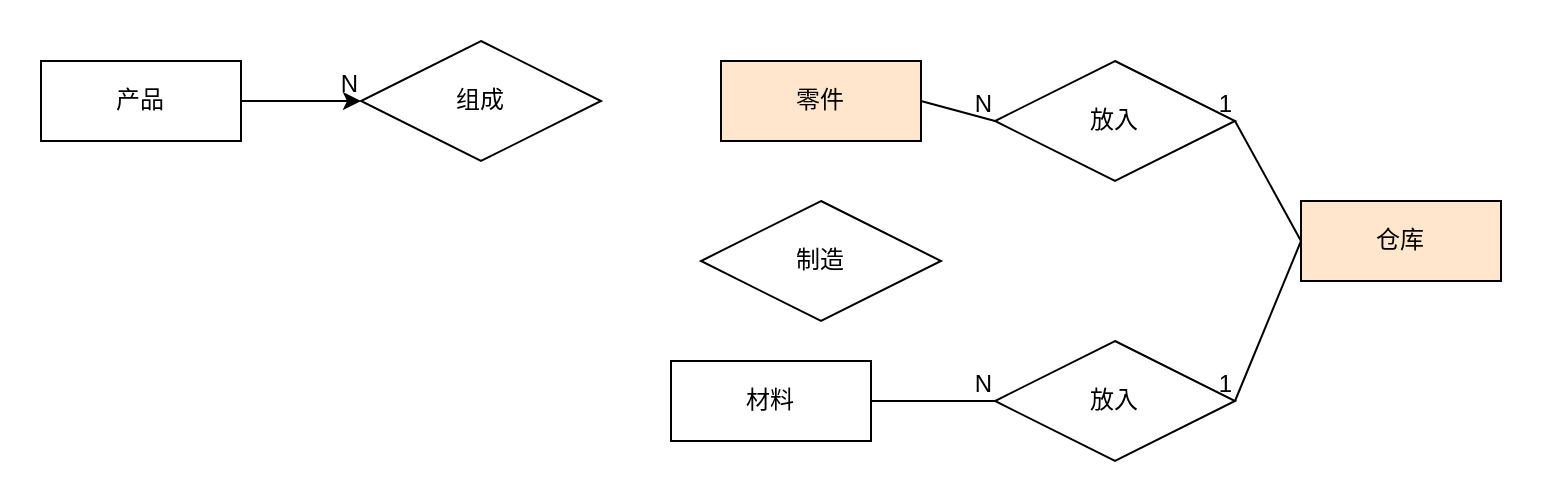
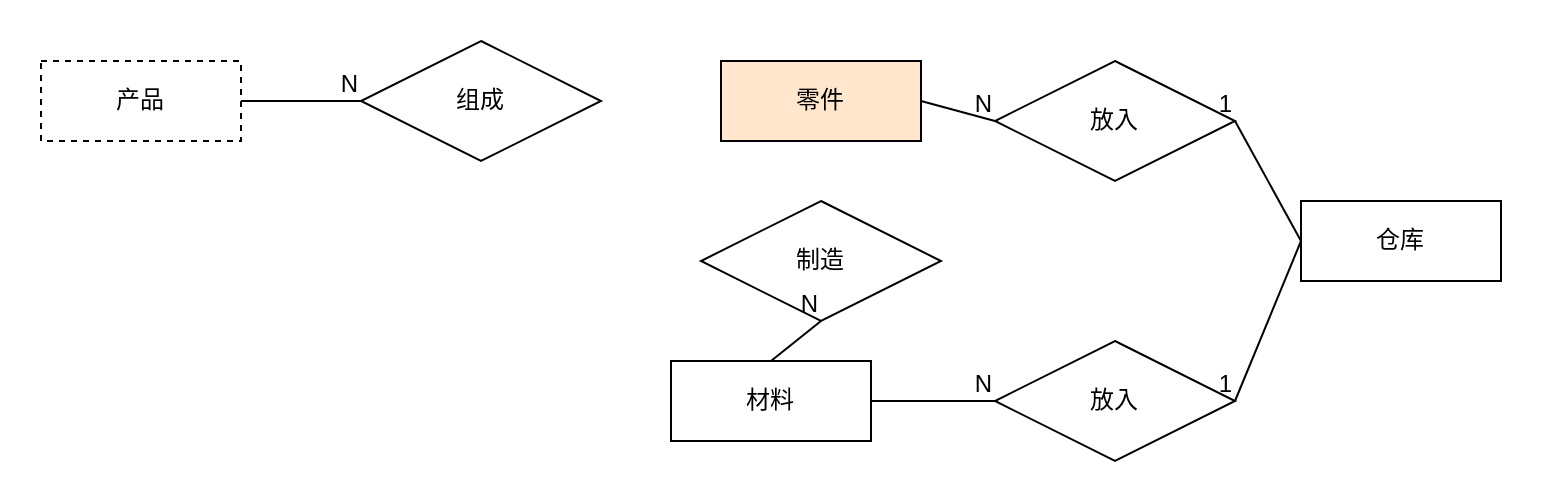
node "产品": style solid -> dashed
edge "产品" -> "组成": arrowhead classic -> none
node "仓库": fillcolor #ffe6cc -> #ffffff
edge "制造" -- "材料": added, label "N"
